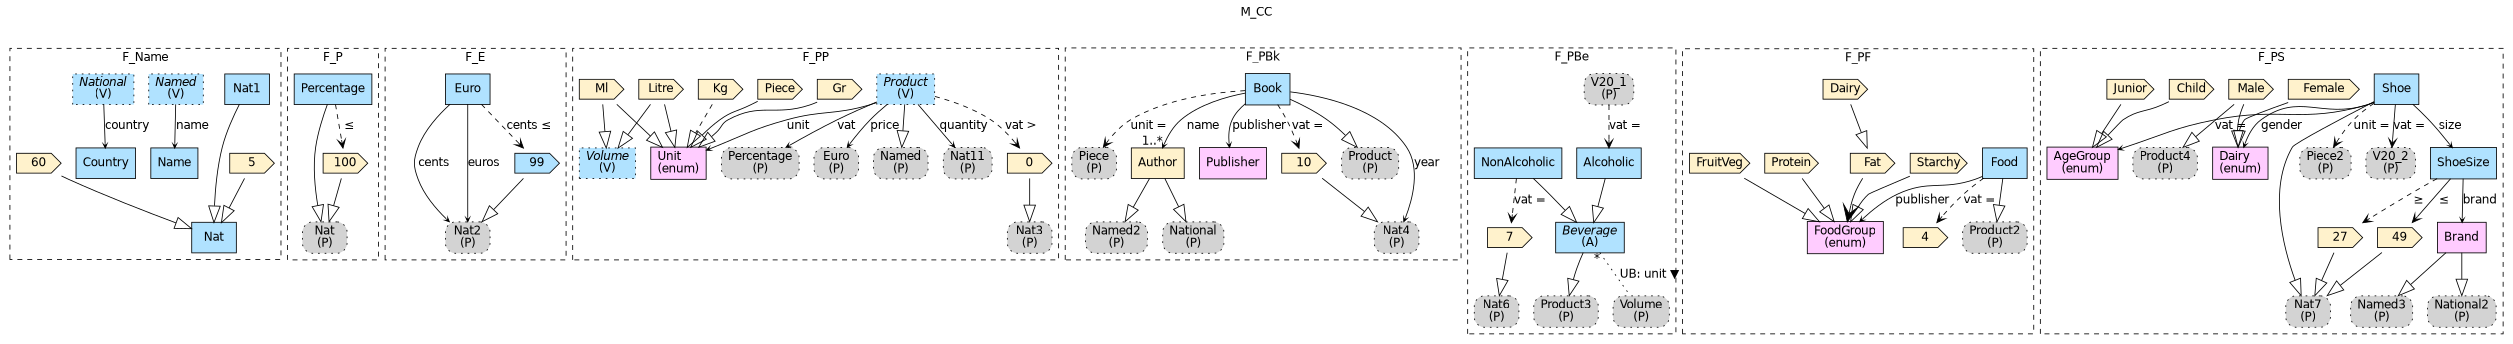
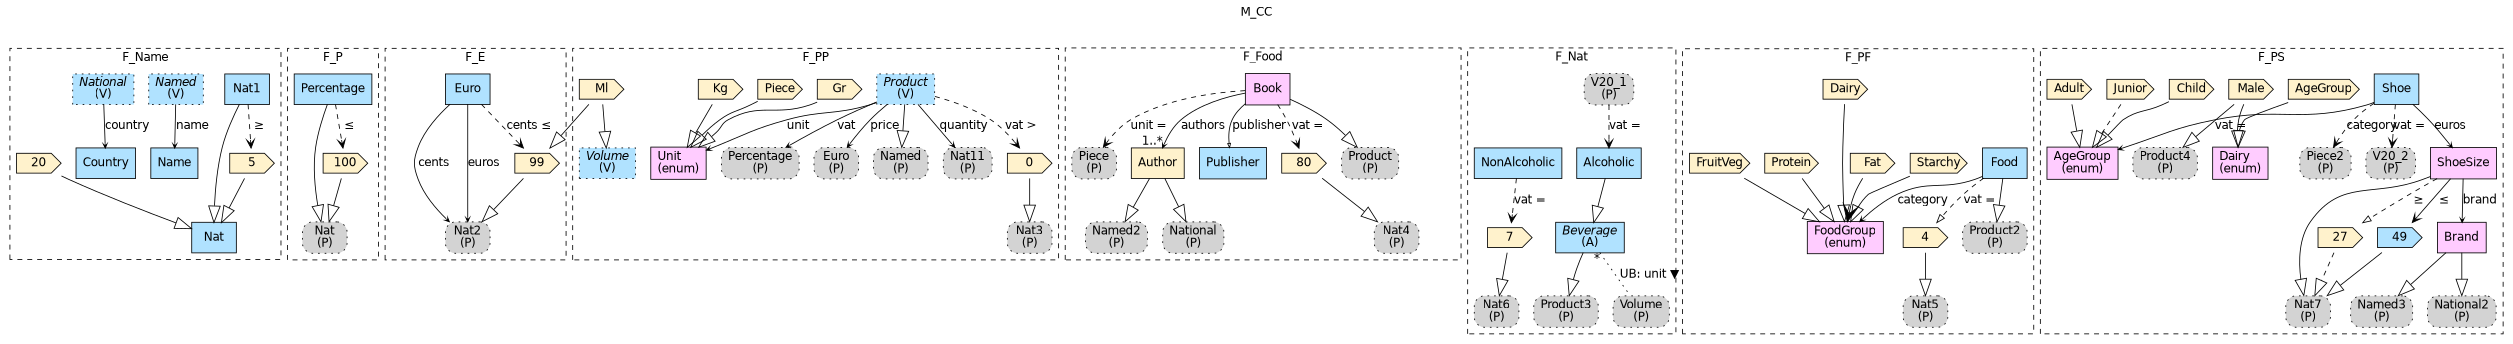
cluster "F_PBk": label "F_PBk" -> "F_Food"
cluster "F_PBe": label "F_PBe" -> "F_Nat"
node "Litre": removed
node "Book": fillcolor lightskyblue1 -> #ffccff
node "Adult": added
node "Female": label "Female" -> "AgeGroup"
edge "Shoe" -> "Dairy (enum)": removed, label "gender"
edge "Dairy" -> "Fat": now "Dairy" -> "FoodGroup (enum)"
edge "Ml" -> "Unit (enum)": now "Ml" -> "99"
edge "Kg" -> "Unit (enum)": style dashed -> solid
edge "Junior" -> "AgeGroup (enum)": style solid -> dashed
edge "Book" -> "Publisher": arrowhead vee -> onormal
edge "Nat1" -> "5": added, label "≥"
edge "Shoe" -> "V20_2": style solid -> dashed
edge "Book" -> "Author": label "name" -> "authors"
edge "Book" -> "Nat4": removed, label "year"
edge "Shoe" -> "Piece2": label "unit =" -> "category"
edge "Shoe" -> "ShoeSize": label "size" -> "euros"
node "60": label "60" -> "20"
node "99": fillcolor lightskyblue1 -> #fff2cc
node "Publisher": fillcolor #ffccff -> lightskyblue1
node "10": label "10" -> "80"
node "ShoeSize": fillcolor lightskyblue1 -> #ffccff
edge "Shoe" -> "Nat7": now "ShoeSize" -> "Nat7"
edge "NonAlcoholic" -> "Beverage": removed
edge "Food" -> "4": arrowhead vee -> onormal
edge "ShoeSize" -> "27": arrowhead vee -> onormal
edge "Food" -> "FoodGroup (enum)": label "publisher" -> "category"
node "49": fillcolor #fff2cc -> lightskyblue1
edge "27" -> "Nat7": style solid -> dashed
node "Nat5": added
